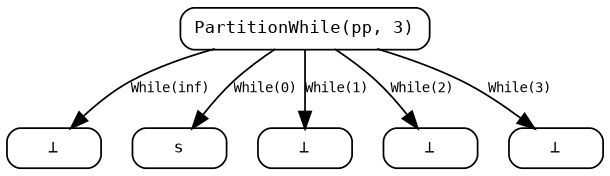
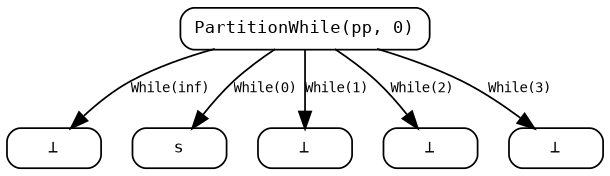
node "PartitionWhile(pp, 3)": label "PartitionWhile(pp, 3)" -> "PartitionWhile(pp, 0)"
